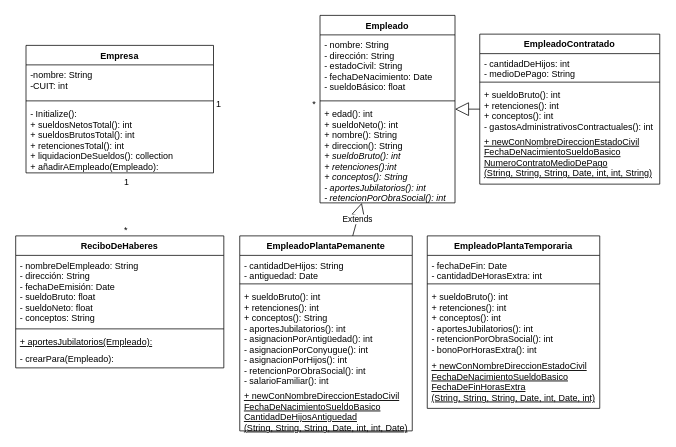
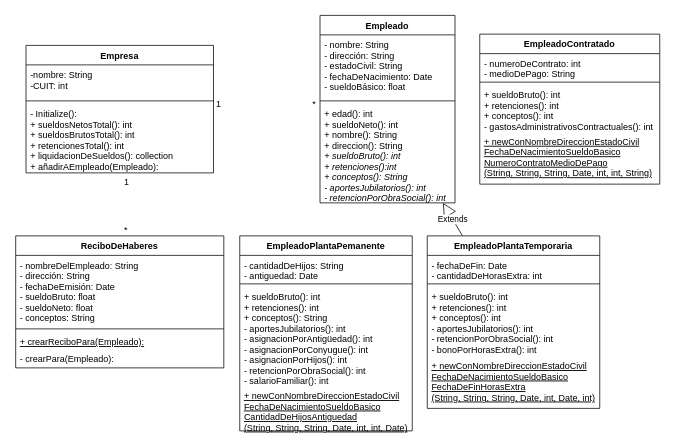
node "- cantidadDeHijos: int - medioDePago: String": label "- cantidadDeHijos: int - medioDePago: String" -> "- numeroDeContrato: int - medioDePago: String"
edge "EmpleadoContratado" -> "Empleado": removed
edge "EmpleadoPlantaTemporaria" -> "Empleado": added, label "Extends"
edge "EmpleadoPlantaPemanente" -> "Empleado": removed, label "Extends"
node "+ aportesJubilatorios(Empleado):": label "+ aportesJubilatorios(Empleado):" -> "+ crearReciboPara(Empleado):"
